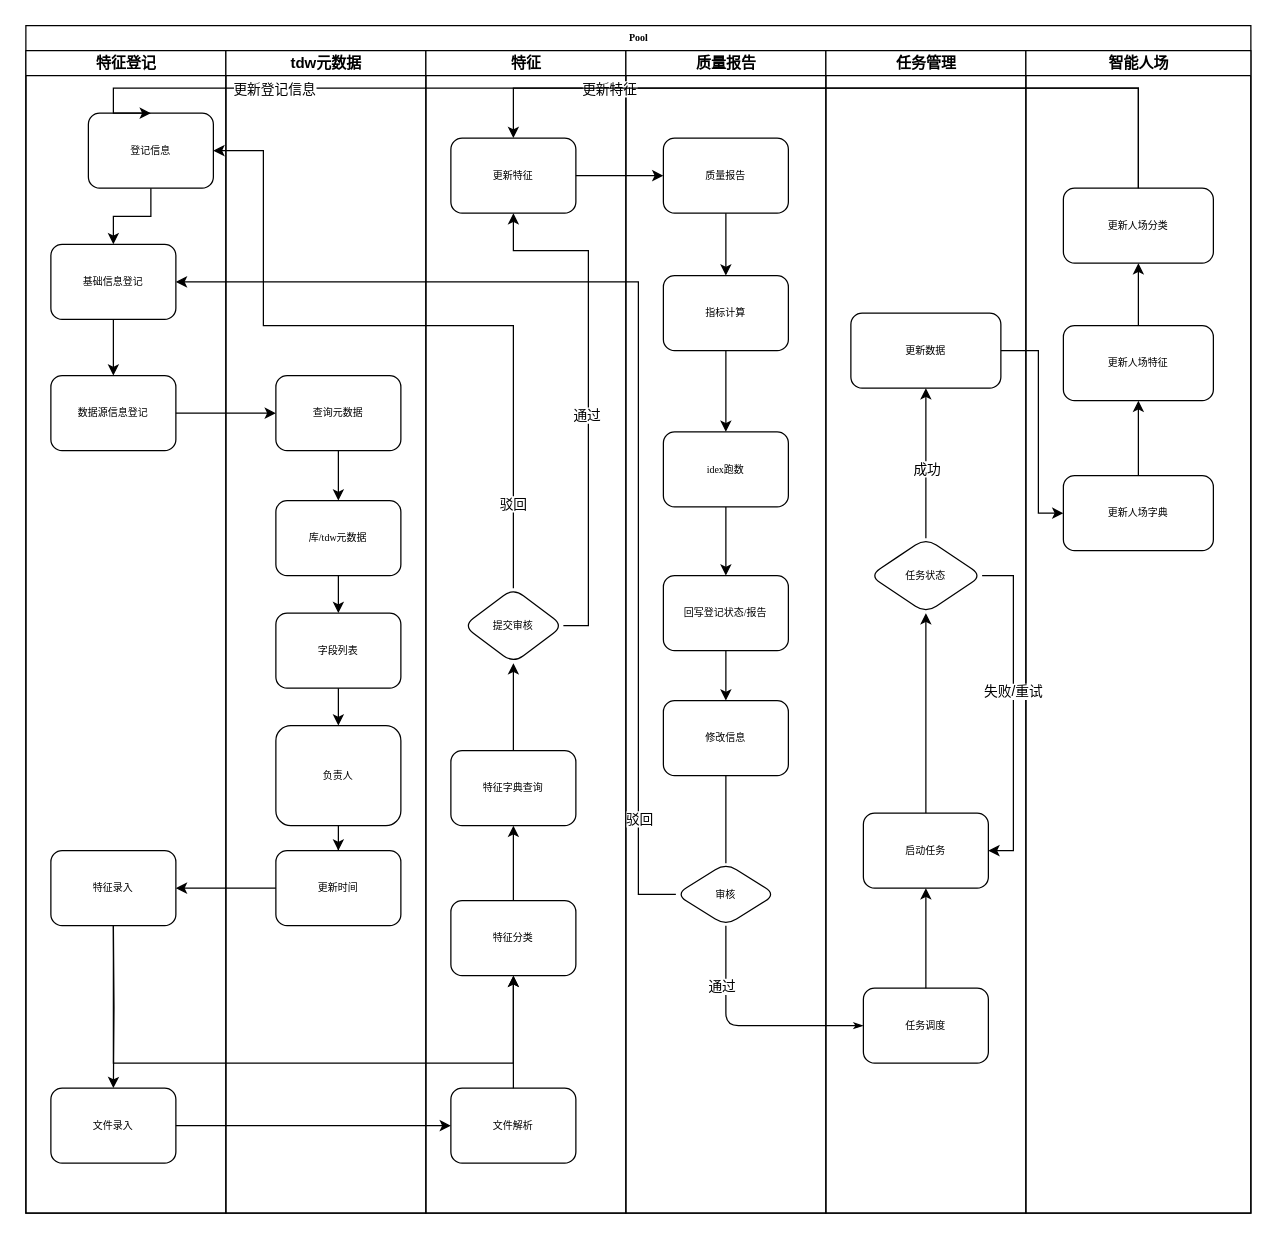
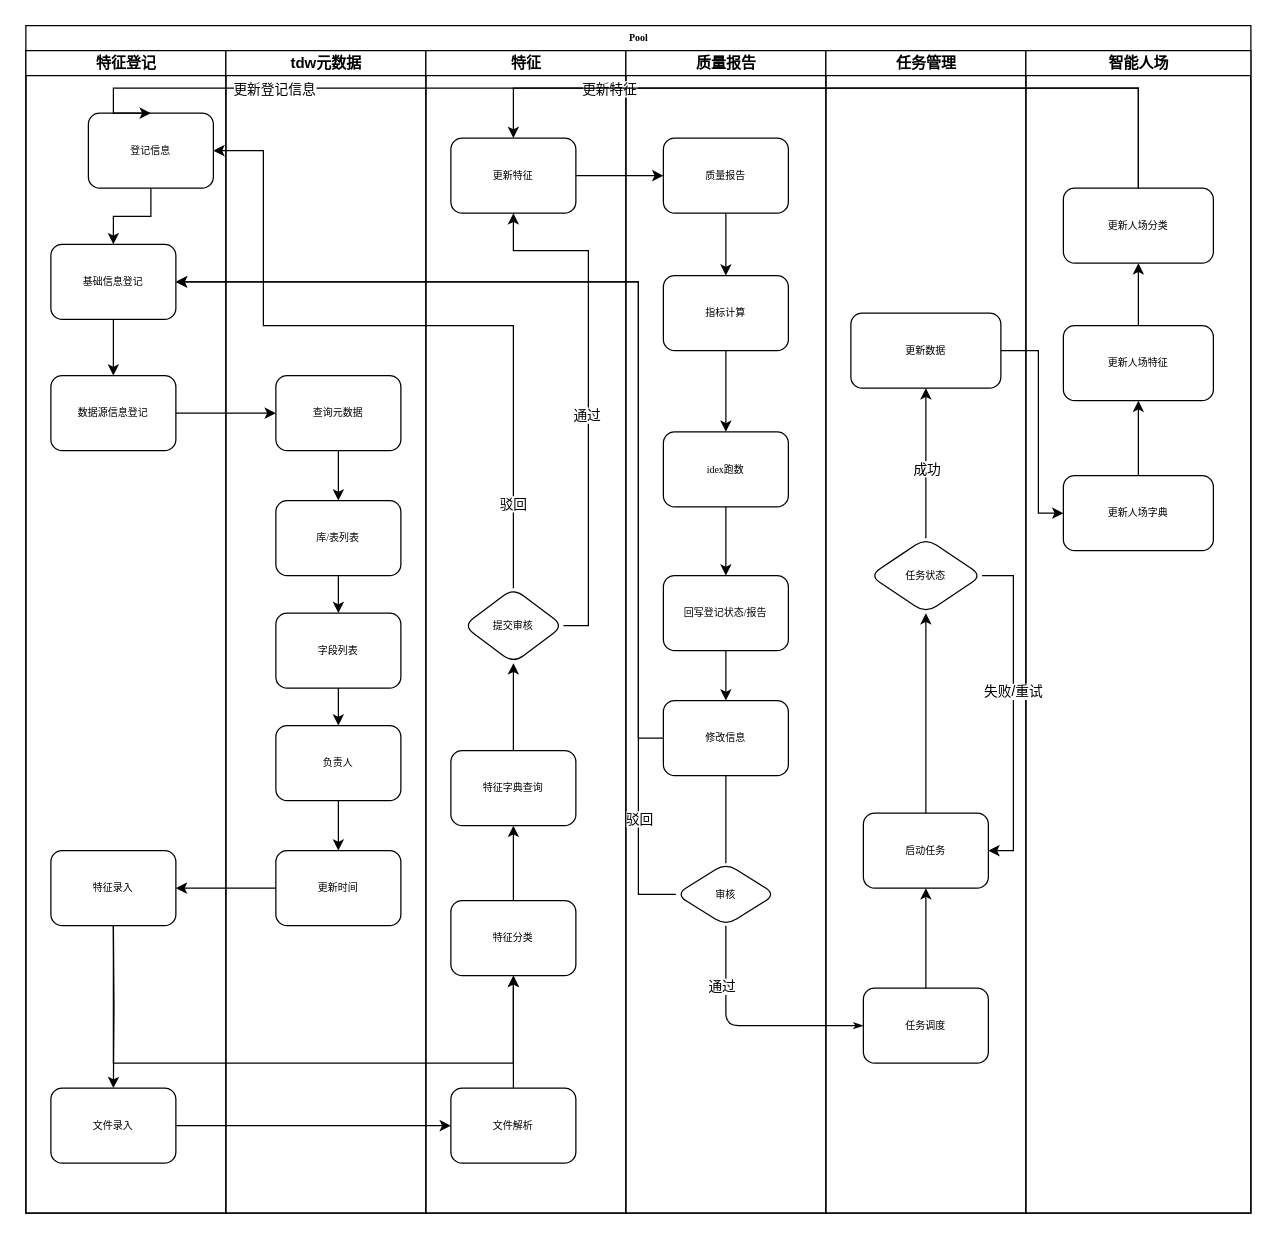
node "库/tdw元数据": label "库/tdw元数据" -> "库/表列表"
edge "修改信息" -> "基础信息登记": added
node "负责人": size 125x100 -> 125x75
